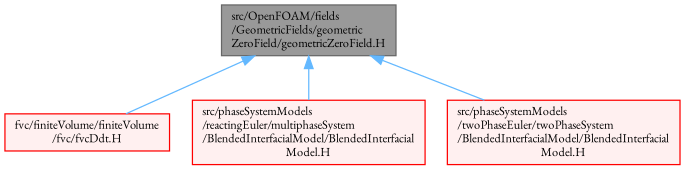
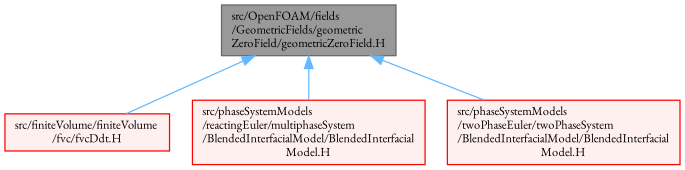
node "fvc/finiteVolume/finiteVolume /fvc/fvcDdt.H": label "fvc/finiteVolume/finiteVolume /fvc/fvcDdt.H" -> "src/finiteVolume/finiteVolume /fvc/fvcDdt.H"
